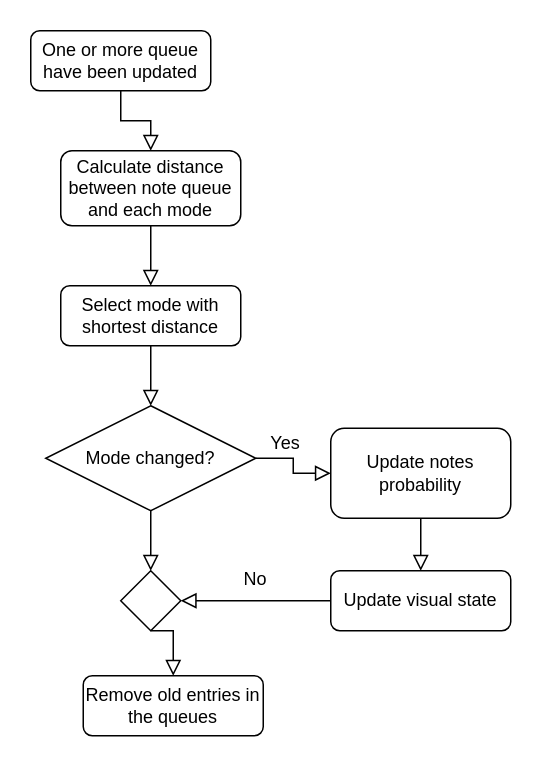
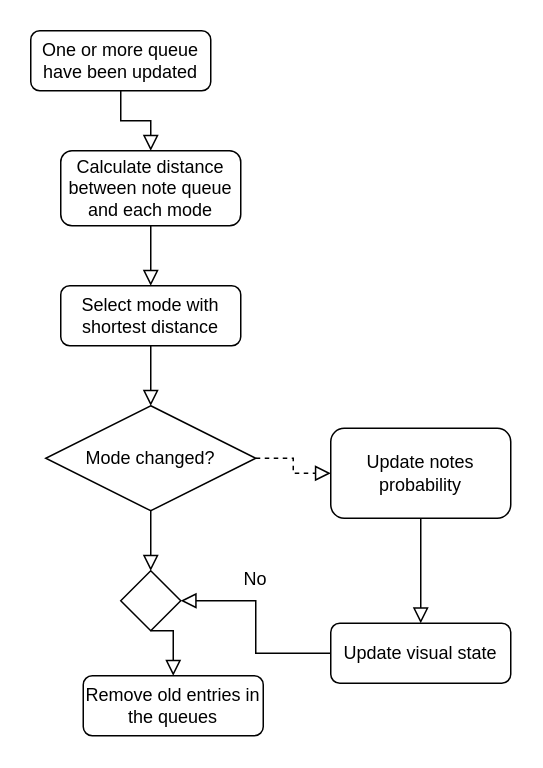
node "Yes": removed
edge "Mode changed?" -> "Update notes probability": style solid -> dashed
node "Update visual state": moved (421, 601) -> (421, 653)
